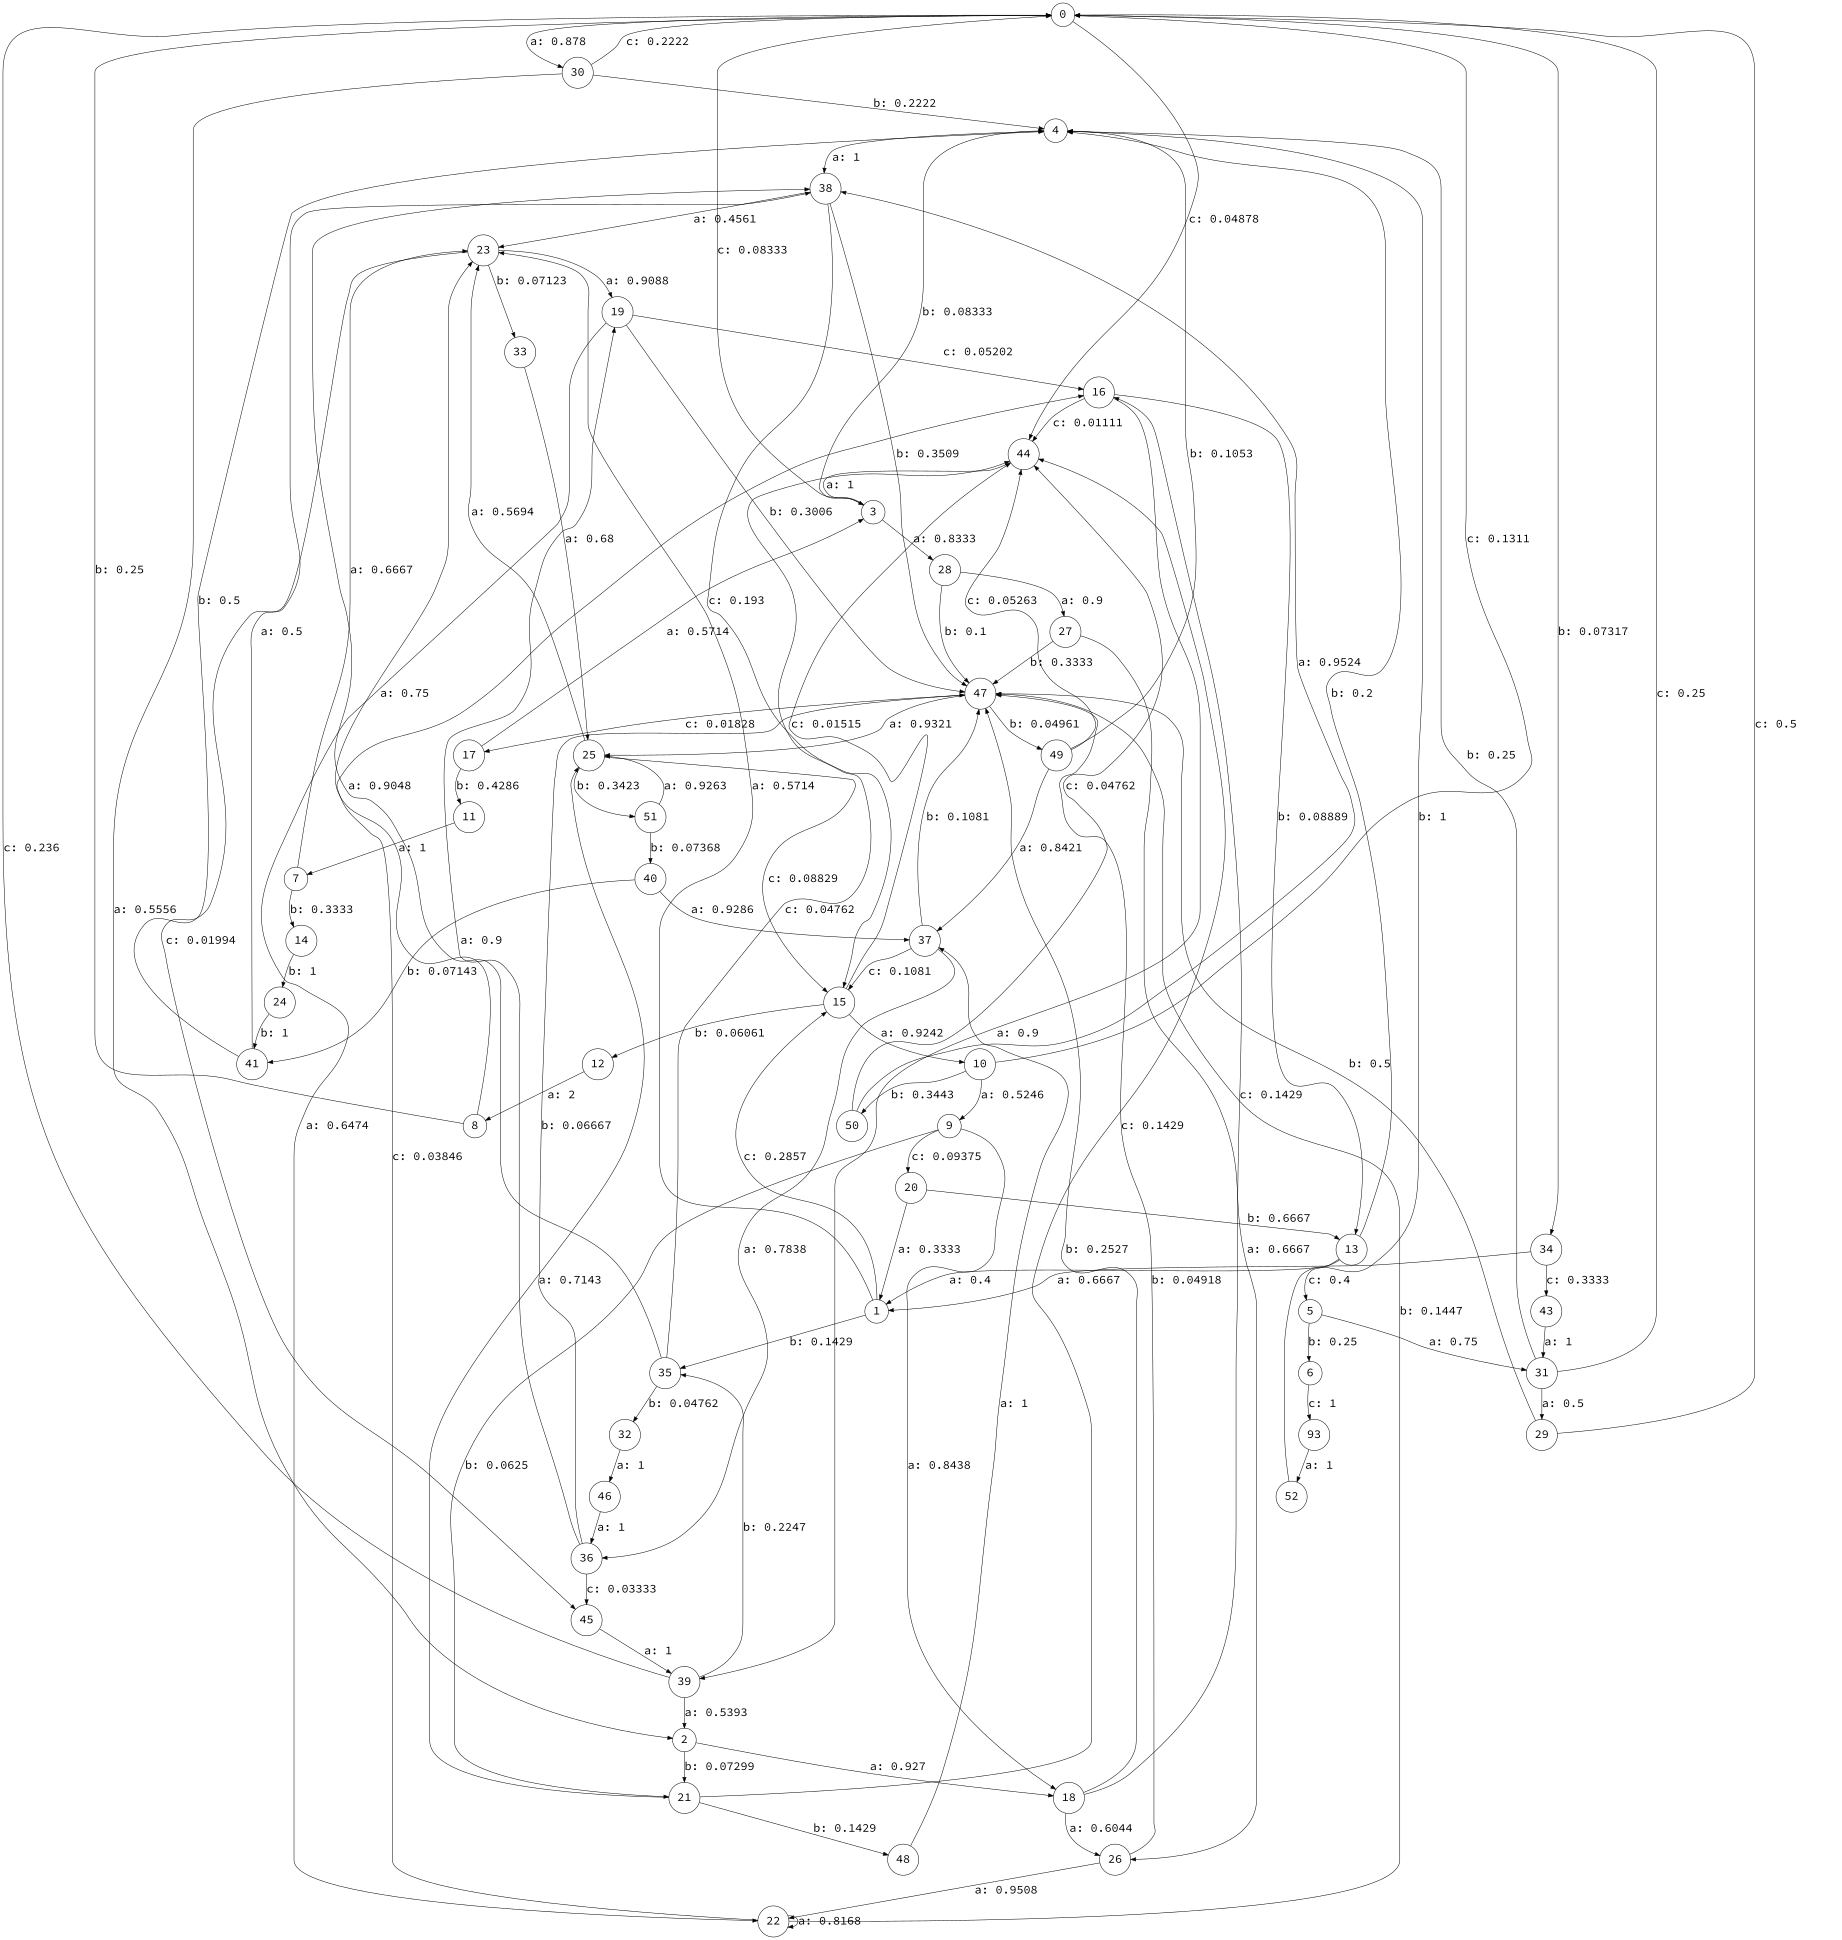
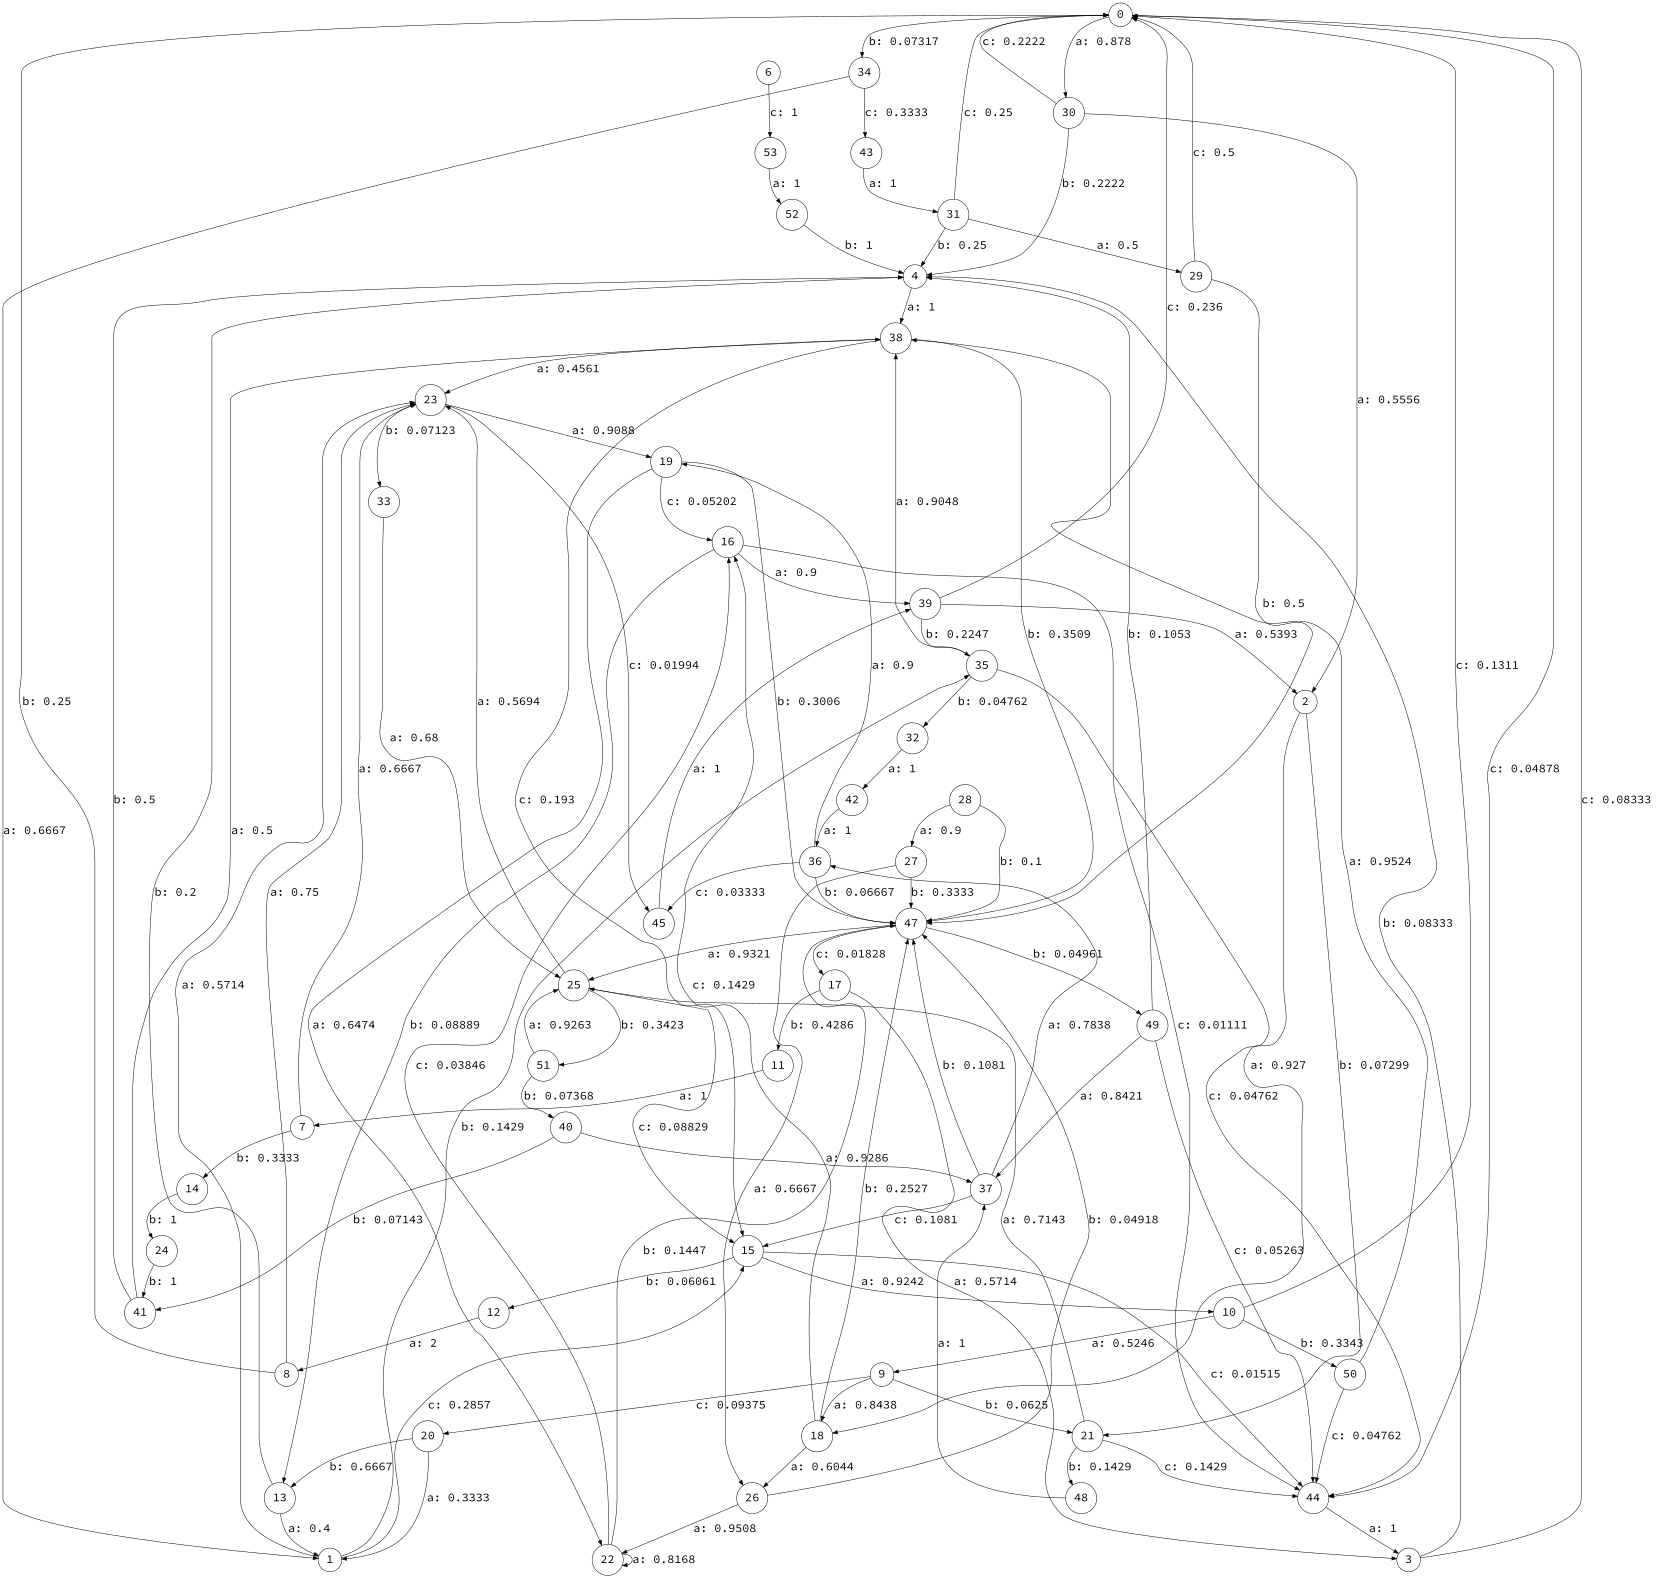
edge "3" -> "28": removed, label "a: 0.8333"
edge "10" -> "50": label "b: 0.3443   " -> "b: 0.3343   "
node "5": removed
node "93": label "93" -> "53"
node "46": label "46" -> "42"
